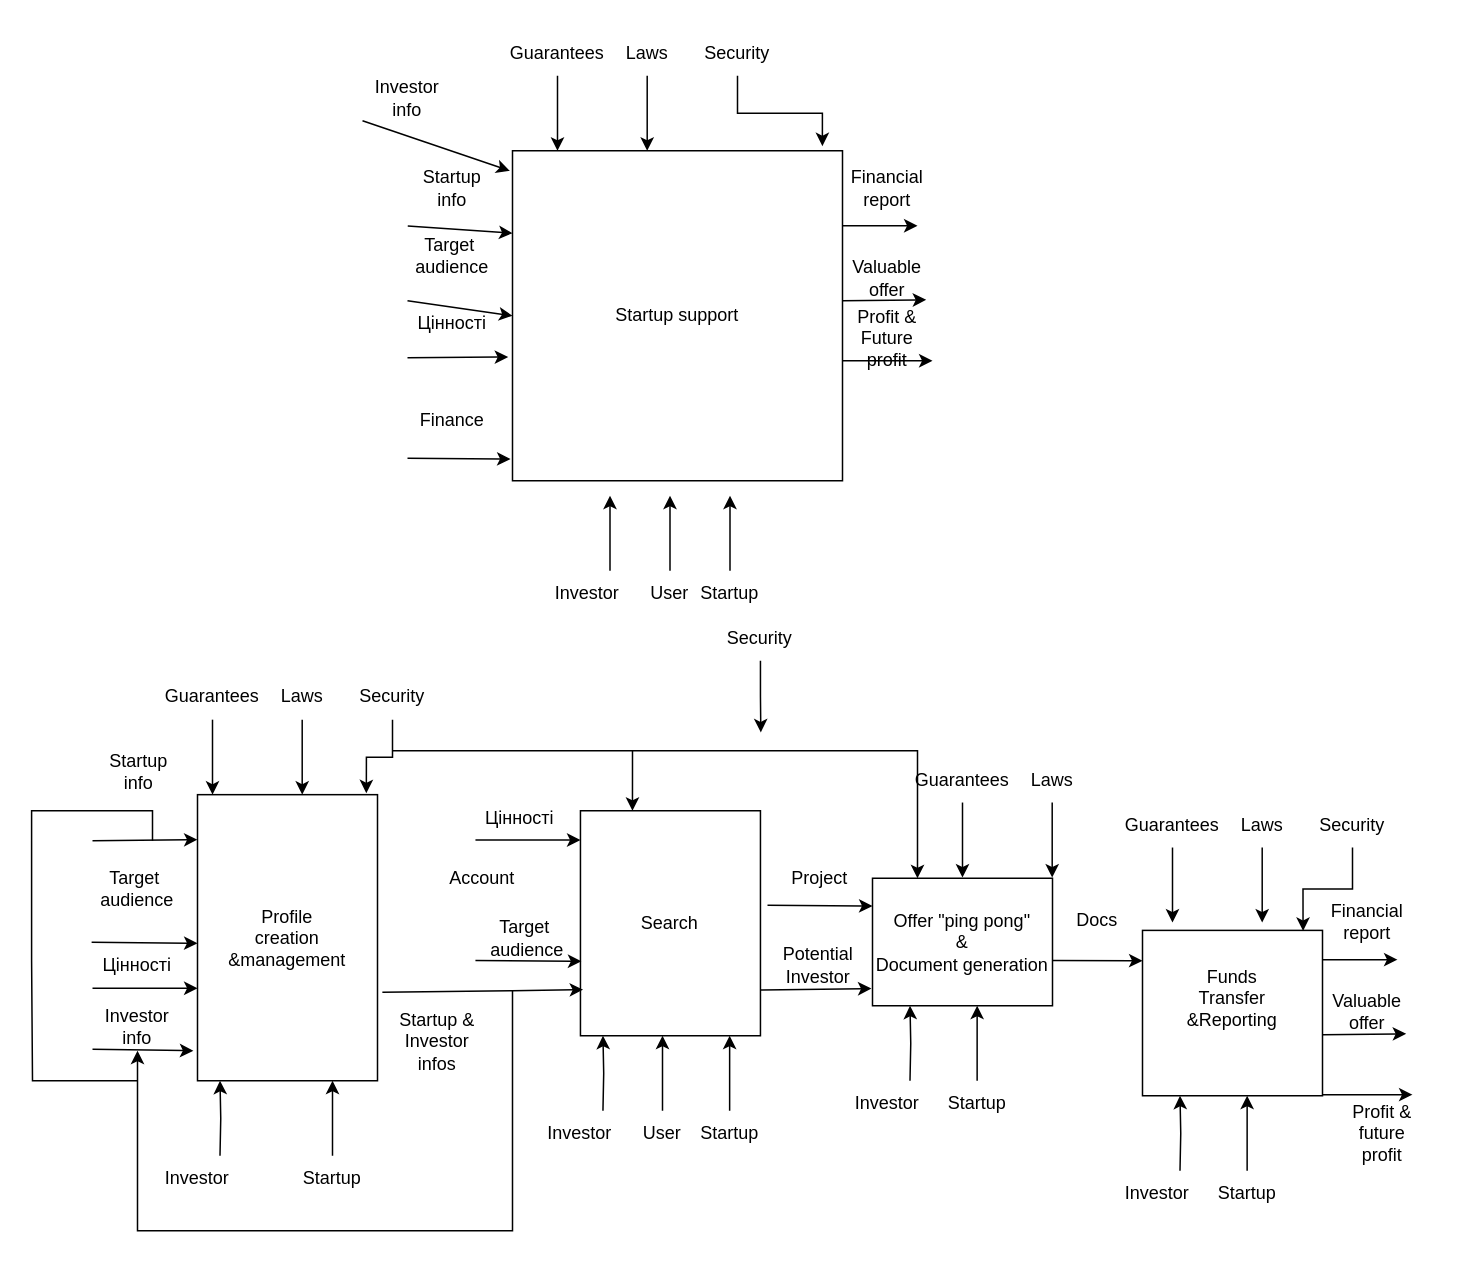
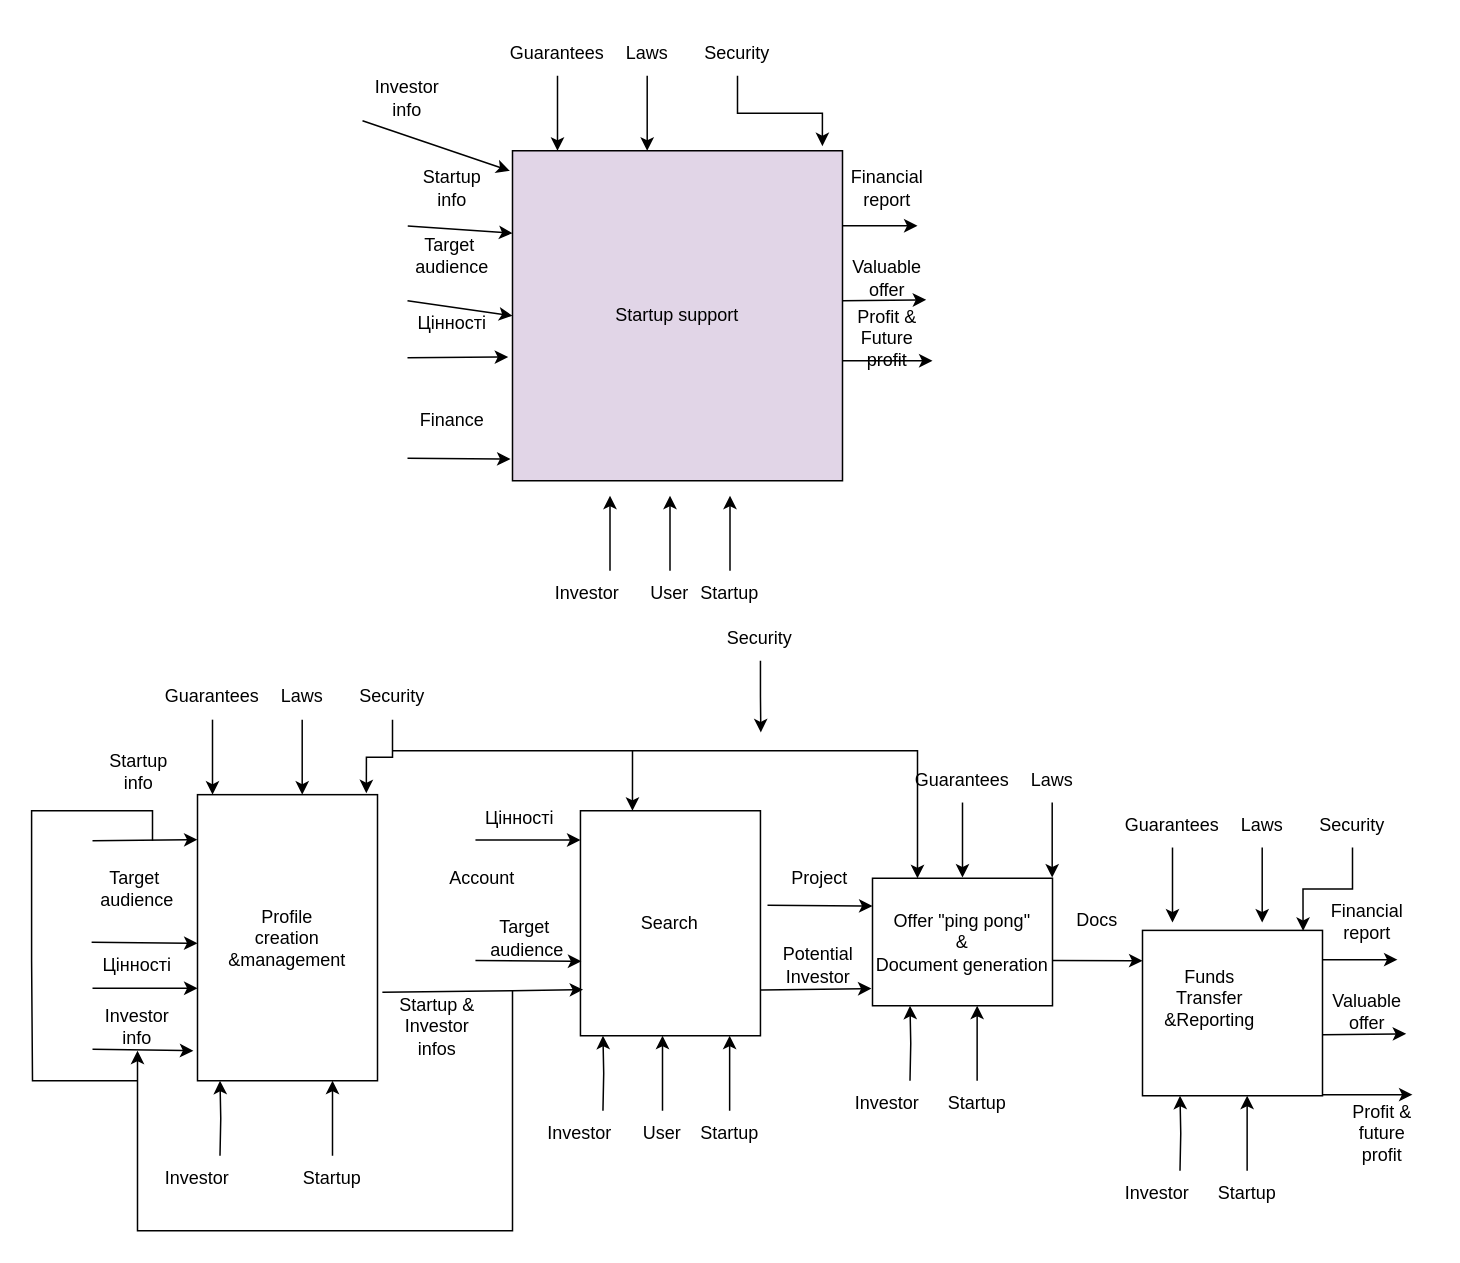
node "Startup support": fillcolor #ffffff -> #e1d5e7
node "Funds Transfer &Reporting": moved (1232, 998) -> (1210, 998)
node "Startup & Investor infos": moved (437, 1042) -> (437, 1027)
